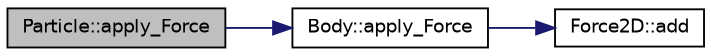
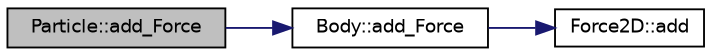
node "Particle::apply_Force": label "Particle::apply_Force" -> "Particle::add_Force"
node "Body::apply_Force": label "Body::apply_Force" -> "Body::add_Force"
